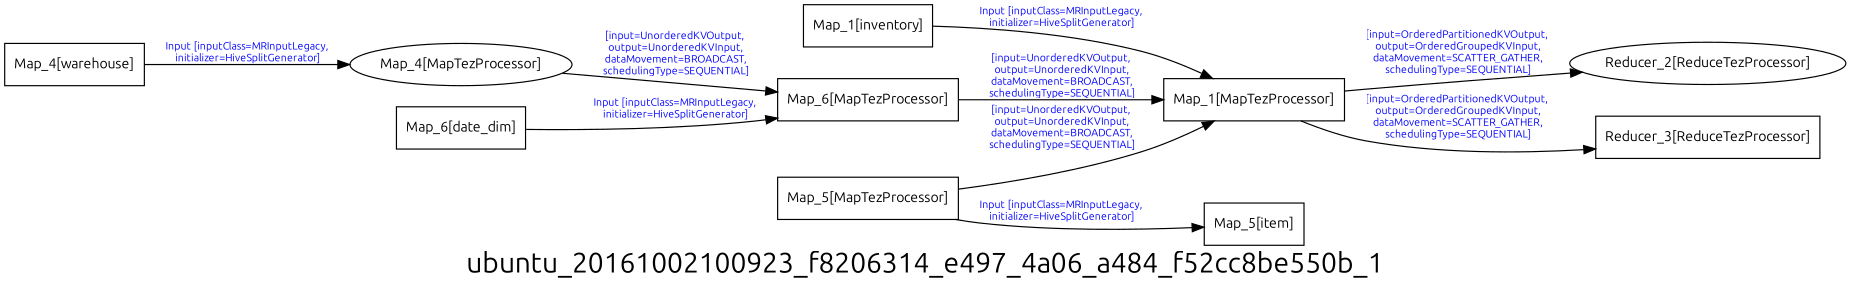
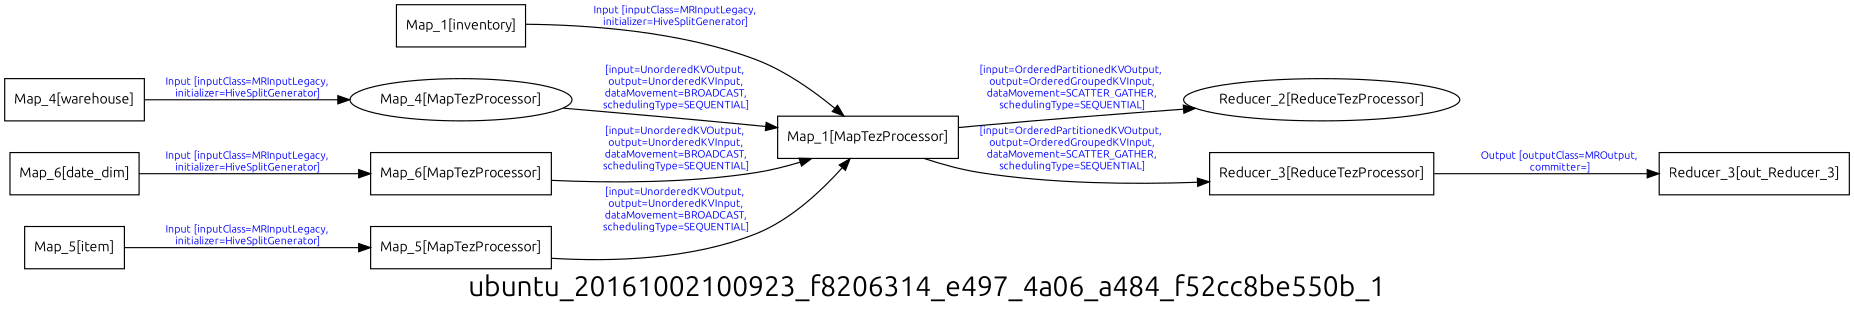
edge "Map_4[MapTezProcessor]" -> "Map_6[MapTezProcessor]": now "Map_4[MapTezProcessor]" -> "Map_1[MapTezProcessor]"
node "Reducer_3[out_Reducer_3]": added
edge "Map_5[MapTezProcessor]" -> "Map_5[item]": reversed
